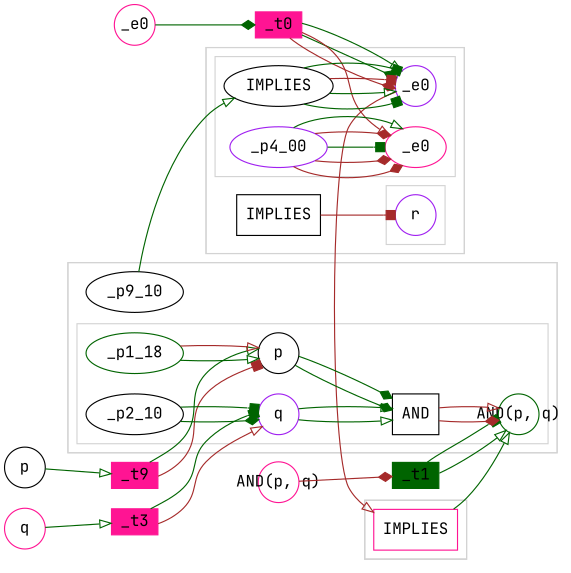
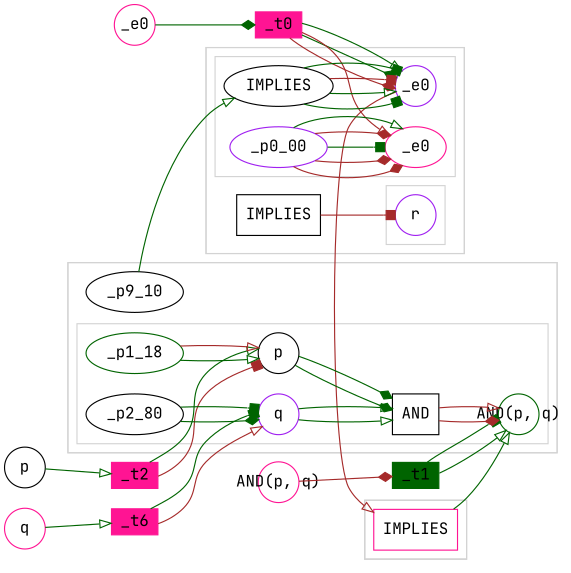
node "_p4_00": label "_p4_00" -> "_p0_00"
node "_p2_10": label "_p2_10" -> "_p2_80"
node "_t9": label "_t9" -> "_t2"
node "_t3": label "_t3" -> "_t6"
